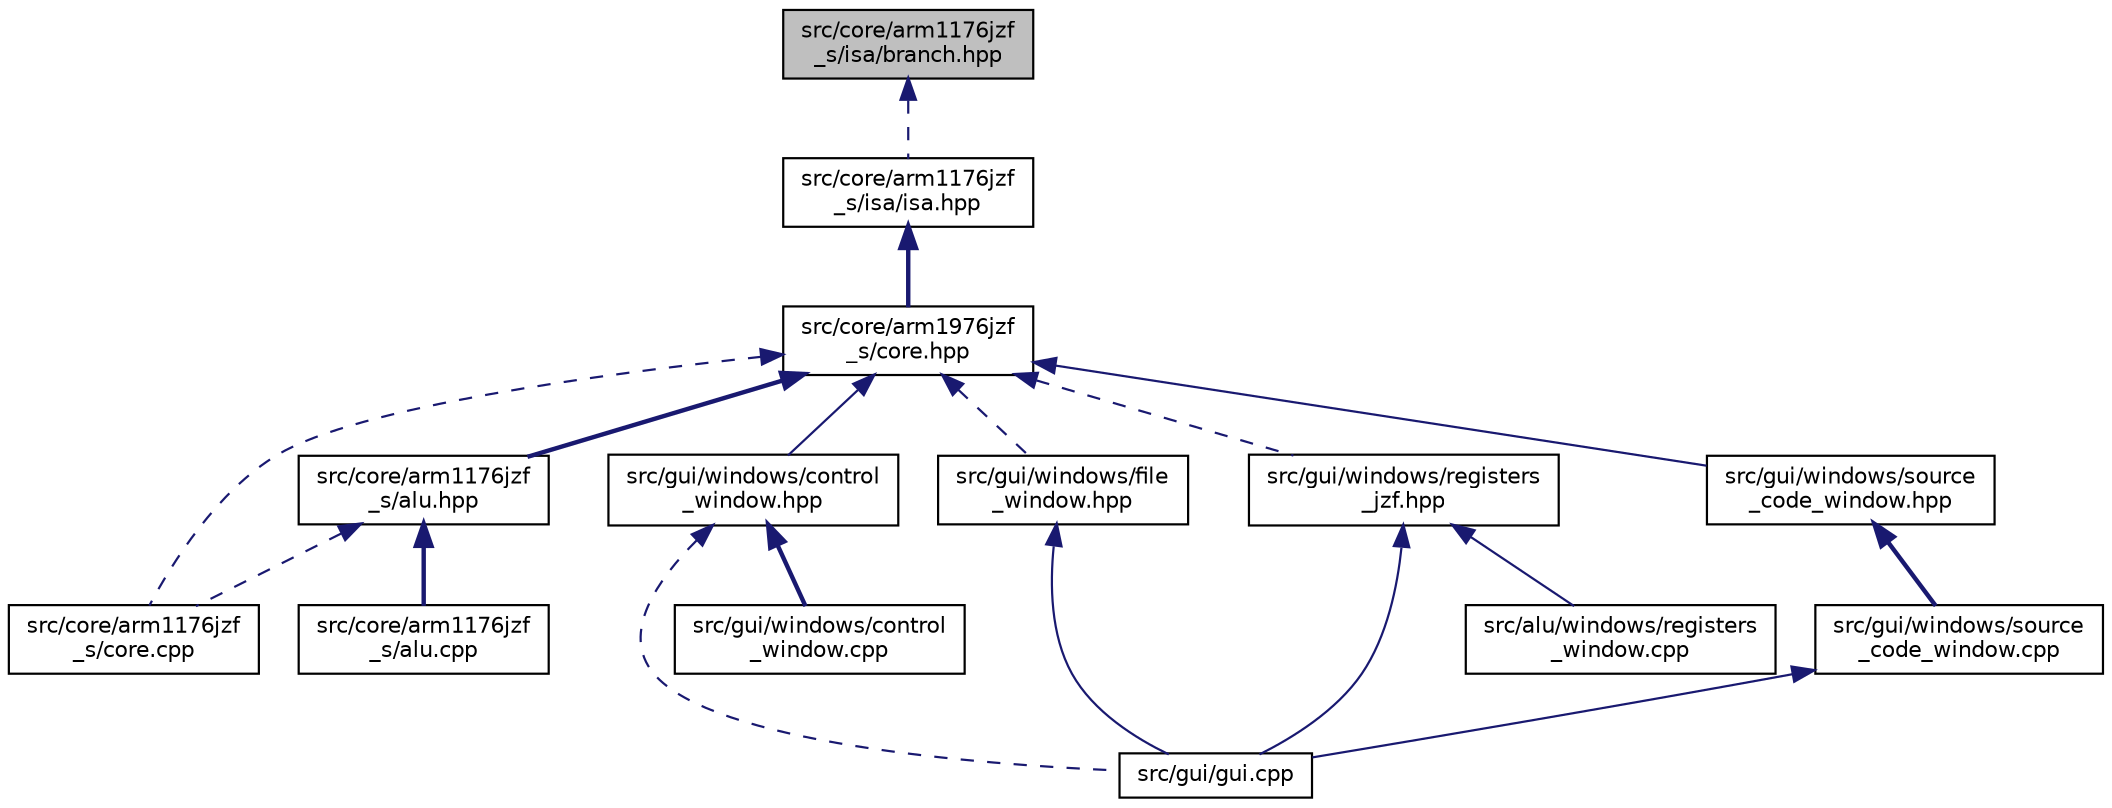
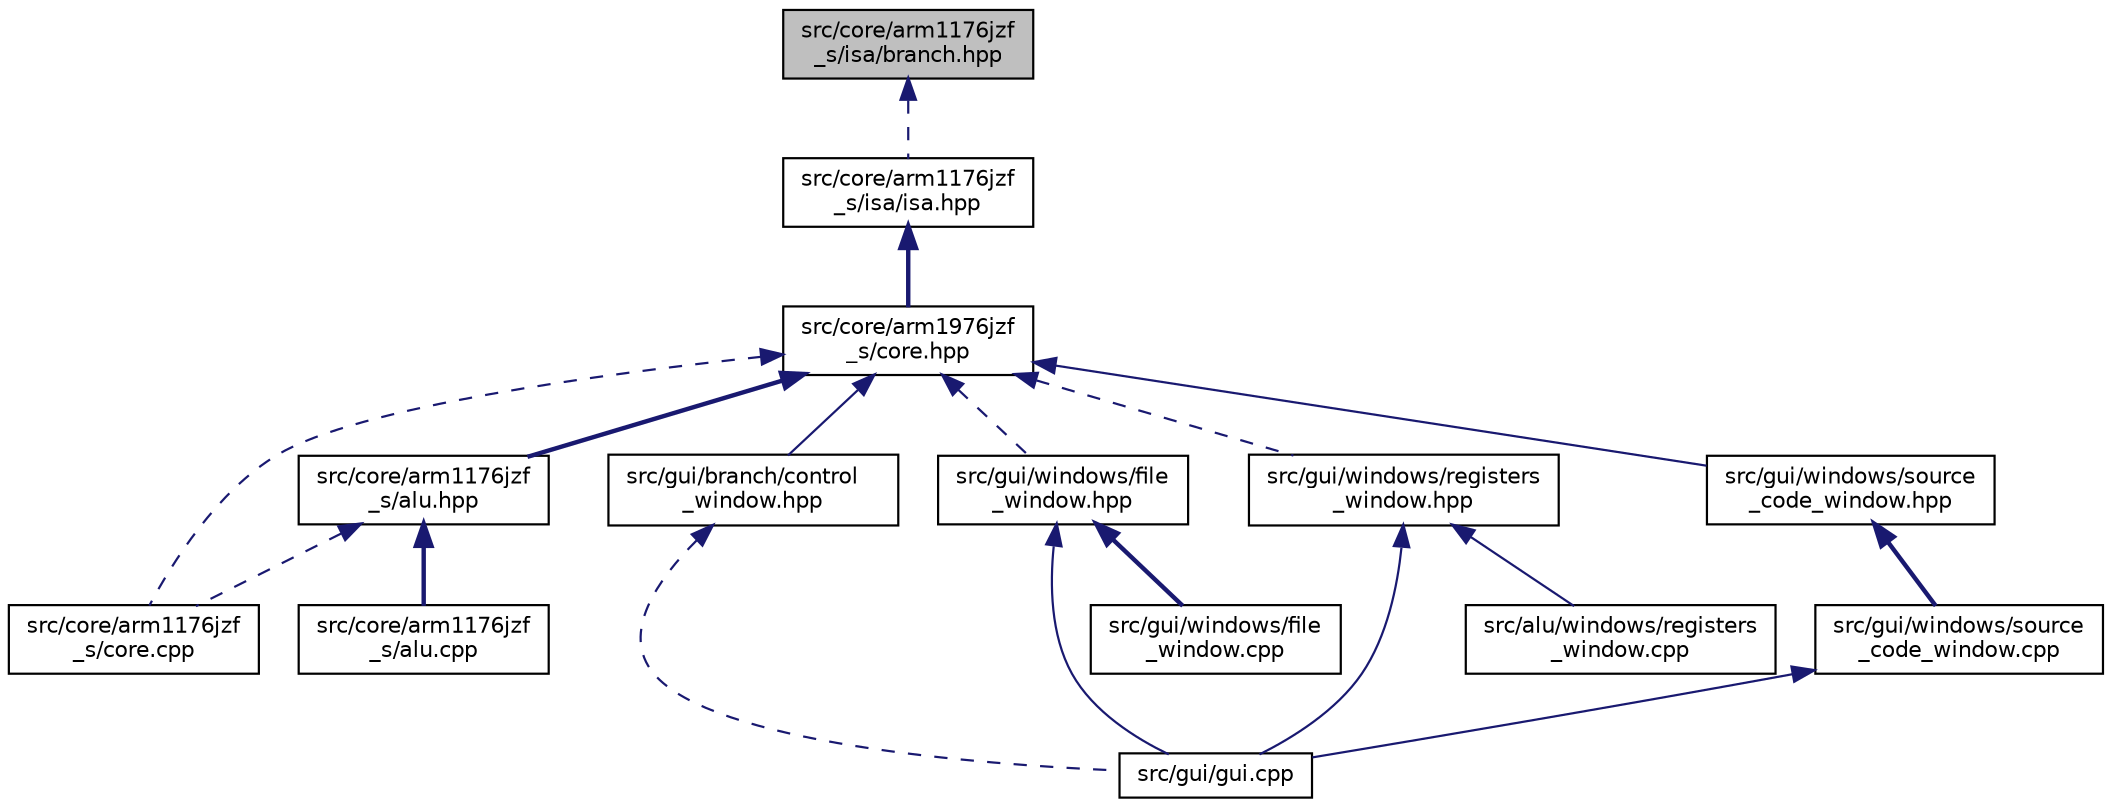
node "src/gui/windows/control _window.hpp": label "src/gui/windows/control _window.hpp" -> "src/gui/branch/control _window.hpp"
node "src/gui/windows/registers _jzf.hpp": label "src/gui/windows/registers _jzf.hpp" -> "src/gui/windows/registers _window.hpp"
node "src/gui/windows/control _window.cpp": removed
node "src/gui/windows/file _window.cpp": added
